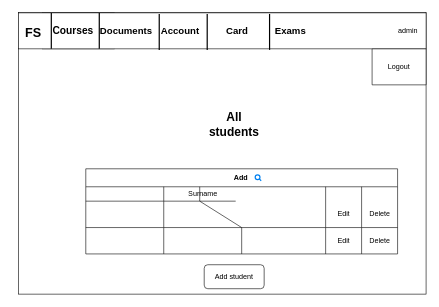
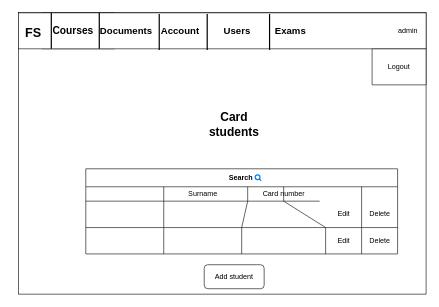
node "Card": label "Card" -> "Users"
node "All students": label "All students" -> "Card students"
node "Add": label "Add" -> "Search"
node "Card number": added
